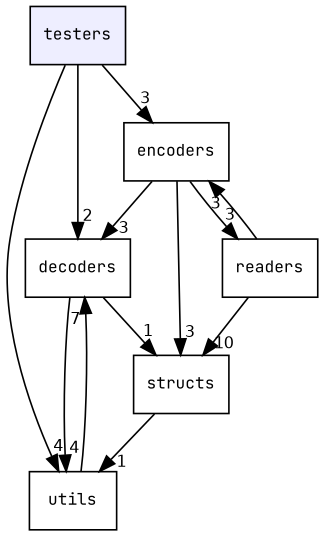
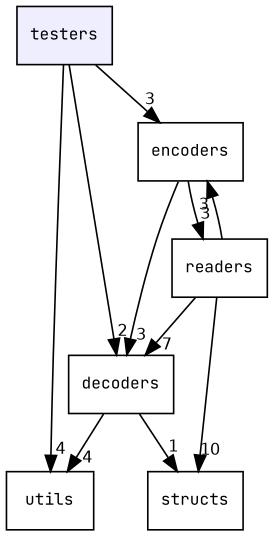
edge "encoders" -> "structs": removed
edge "utils" -> "decoders": now "readers" -> "decoders"
edge "structs" -> "utils": removed
